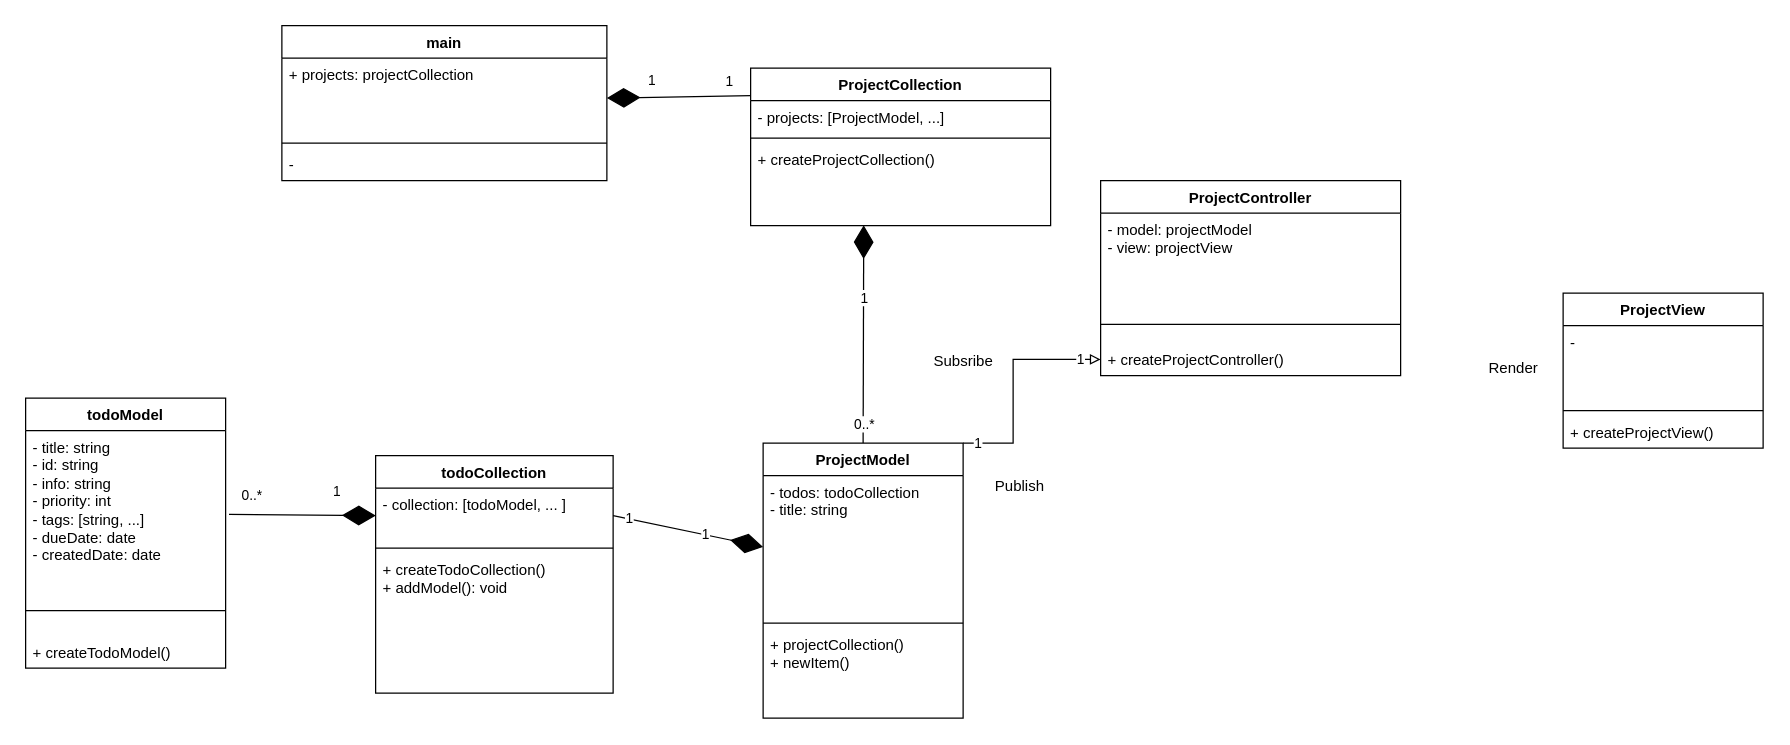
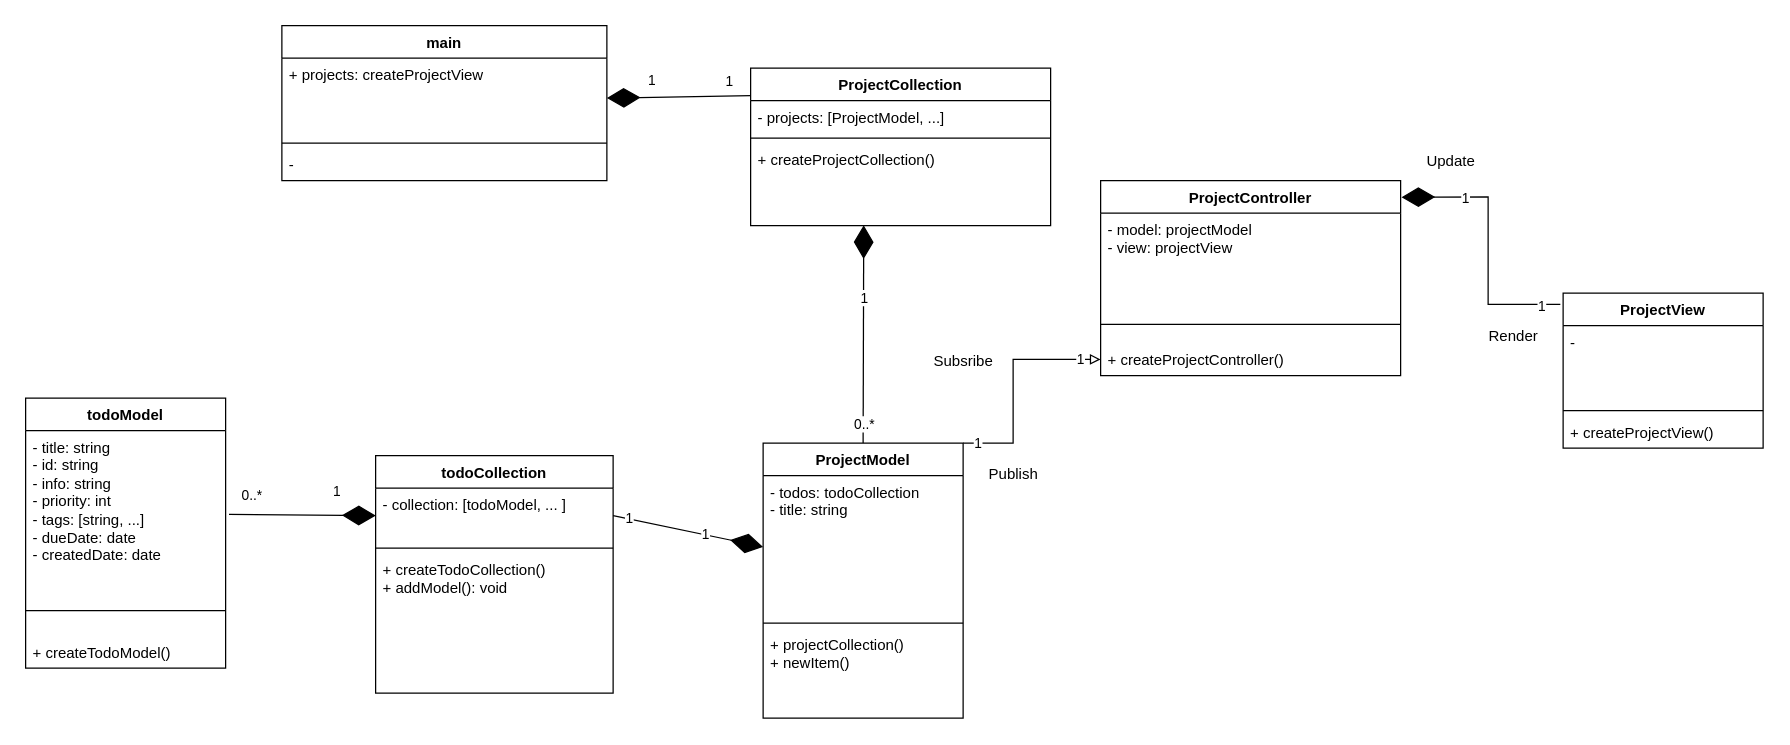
node "+ projects: projectCollection": label "+ projects: projectCollection" -> "+ projects: createProjectView"
node "Update": added
edge "ProjectView" -> "ProjectController": added, labels "1", "1"
node "Render": moved (1513, 368) -> (1513, 337)
node "Publish": moved (1019, 487) -> (1013, 474)
